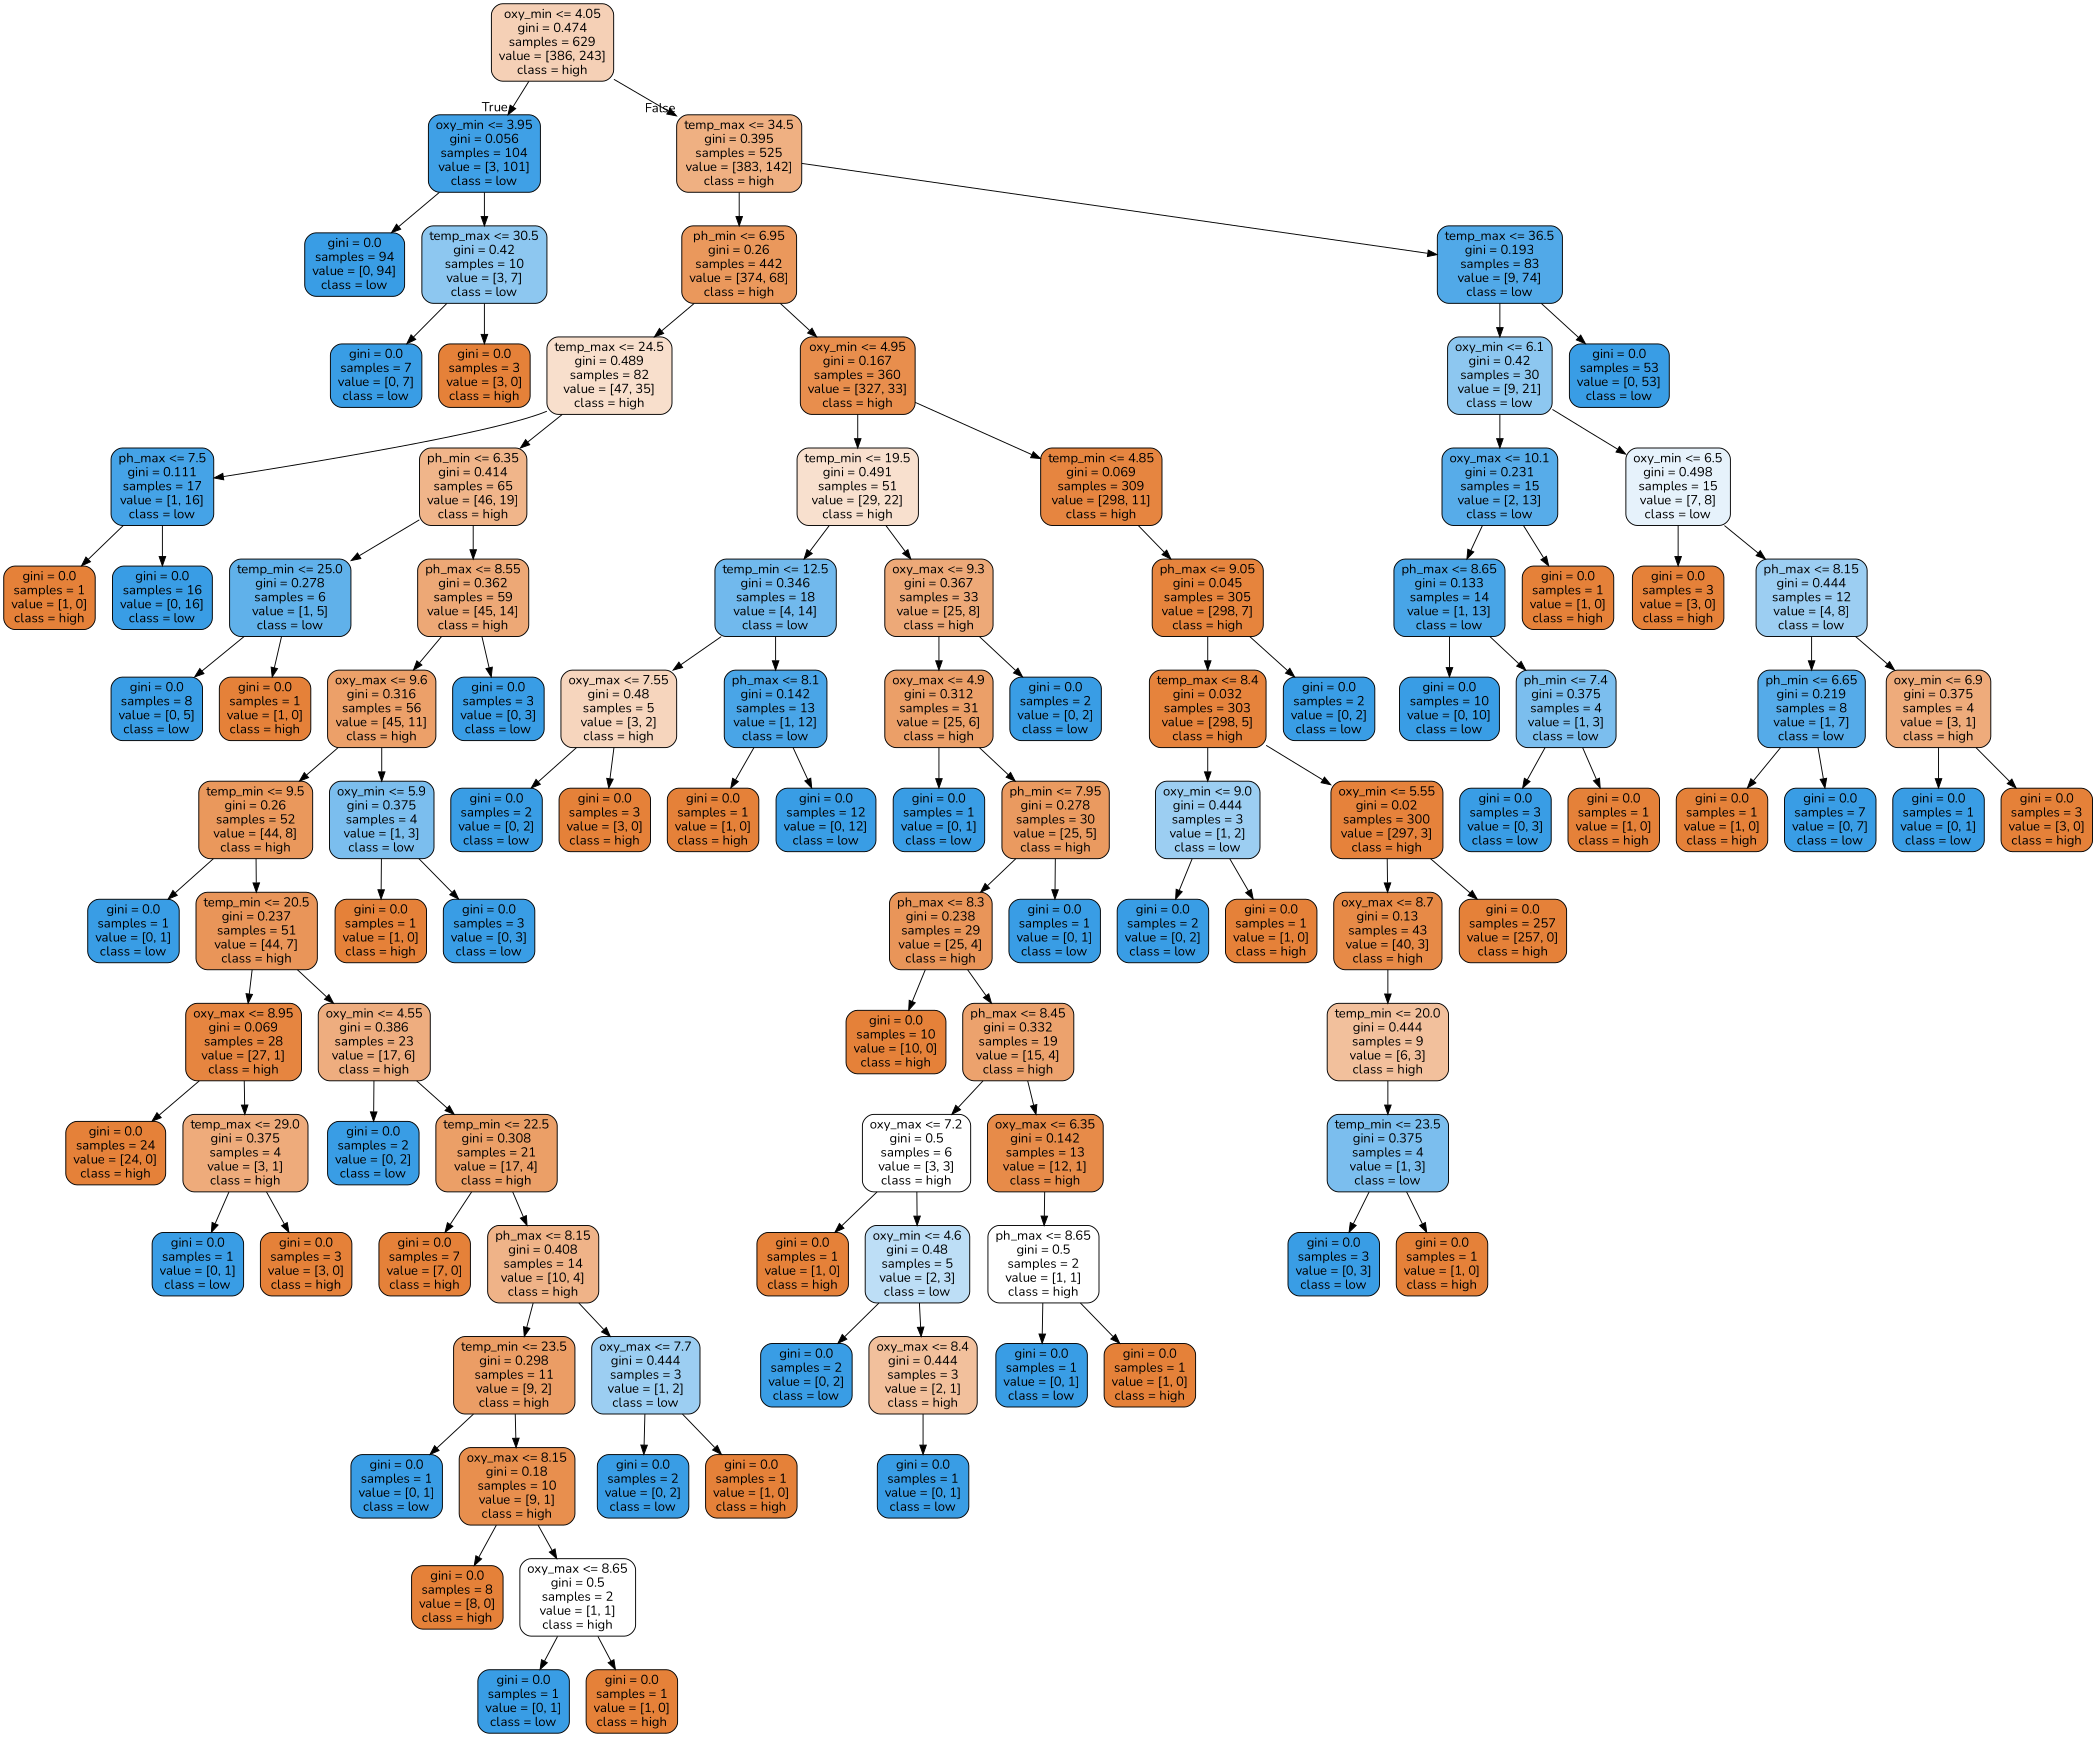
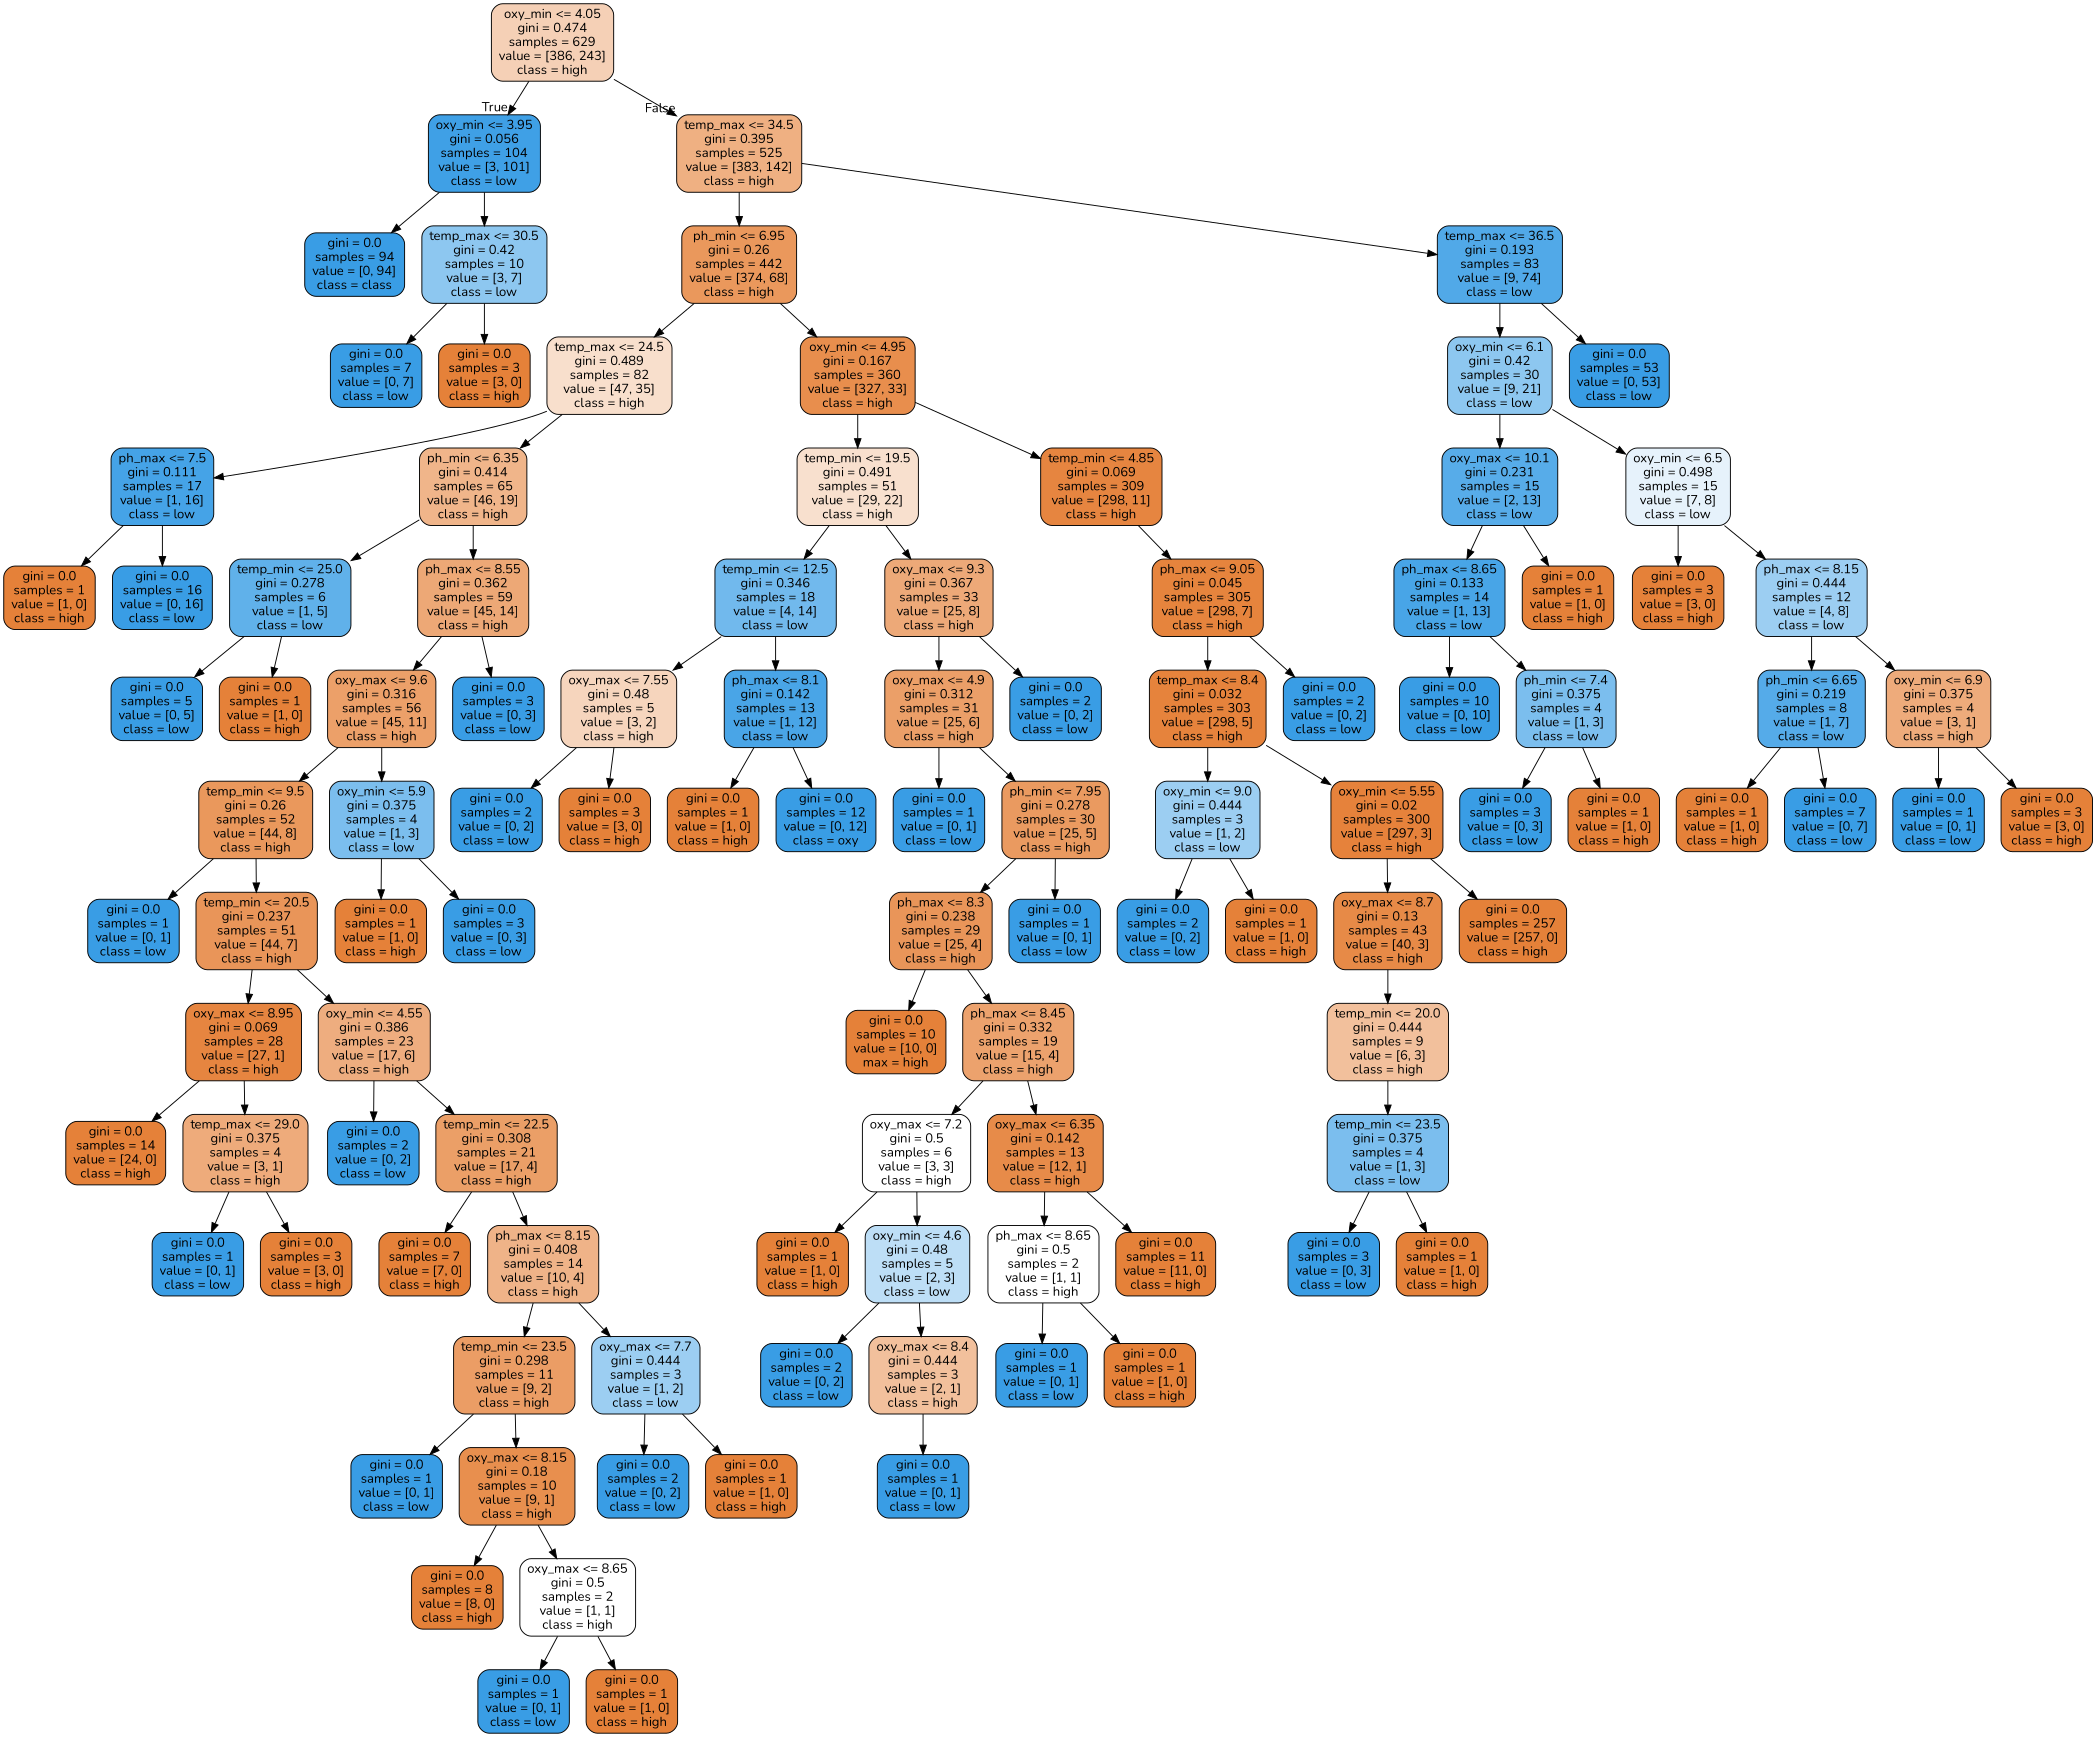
node "gini = 0.0 samples = 94 value = [0, 94] class = low": label "gini = 0.0 samples = 94 value = [0, 94] class = low" -> "gini = 0.0 samples = 94 value = [0, 94] class = class"
node "gini = 0.0 samples = 8 value = [0, 5] class = low": label "gini = 0.0 samples = 8 value = [0, 5] class = low" -> "gini = 0.0 samples = 5 value = [0, 5] class = low"
node "gini = 0.0 samples = 12 value = [0, 12] class = low": label "gini = 0.0 samples = 12 value = [0, 12] class = low" -> "gini = 0.0 samples = 12 value = [0, 12] class = oxy"
node "gini = 0.0 samples = 10 value = [10, 0] class = high": label "gini = 0.0 samples = 10 value = [10, 0] class = high" -> "gini = 0.0 samples = 10 value = [10, 0] max = high"
node "gini = 0.0 samples = 24 value = [24, 0] class = high": label "gini = 0.0 samples = 24 value = [24, 0] class = high" -> "gini = 0.0 samples = 14 value = [24, 0] class = high"
node "gini = 0.0 samples = 11 value = [11, 0] class = high": added
